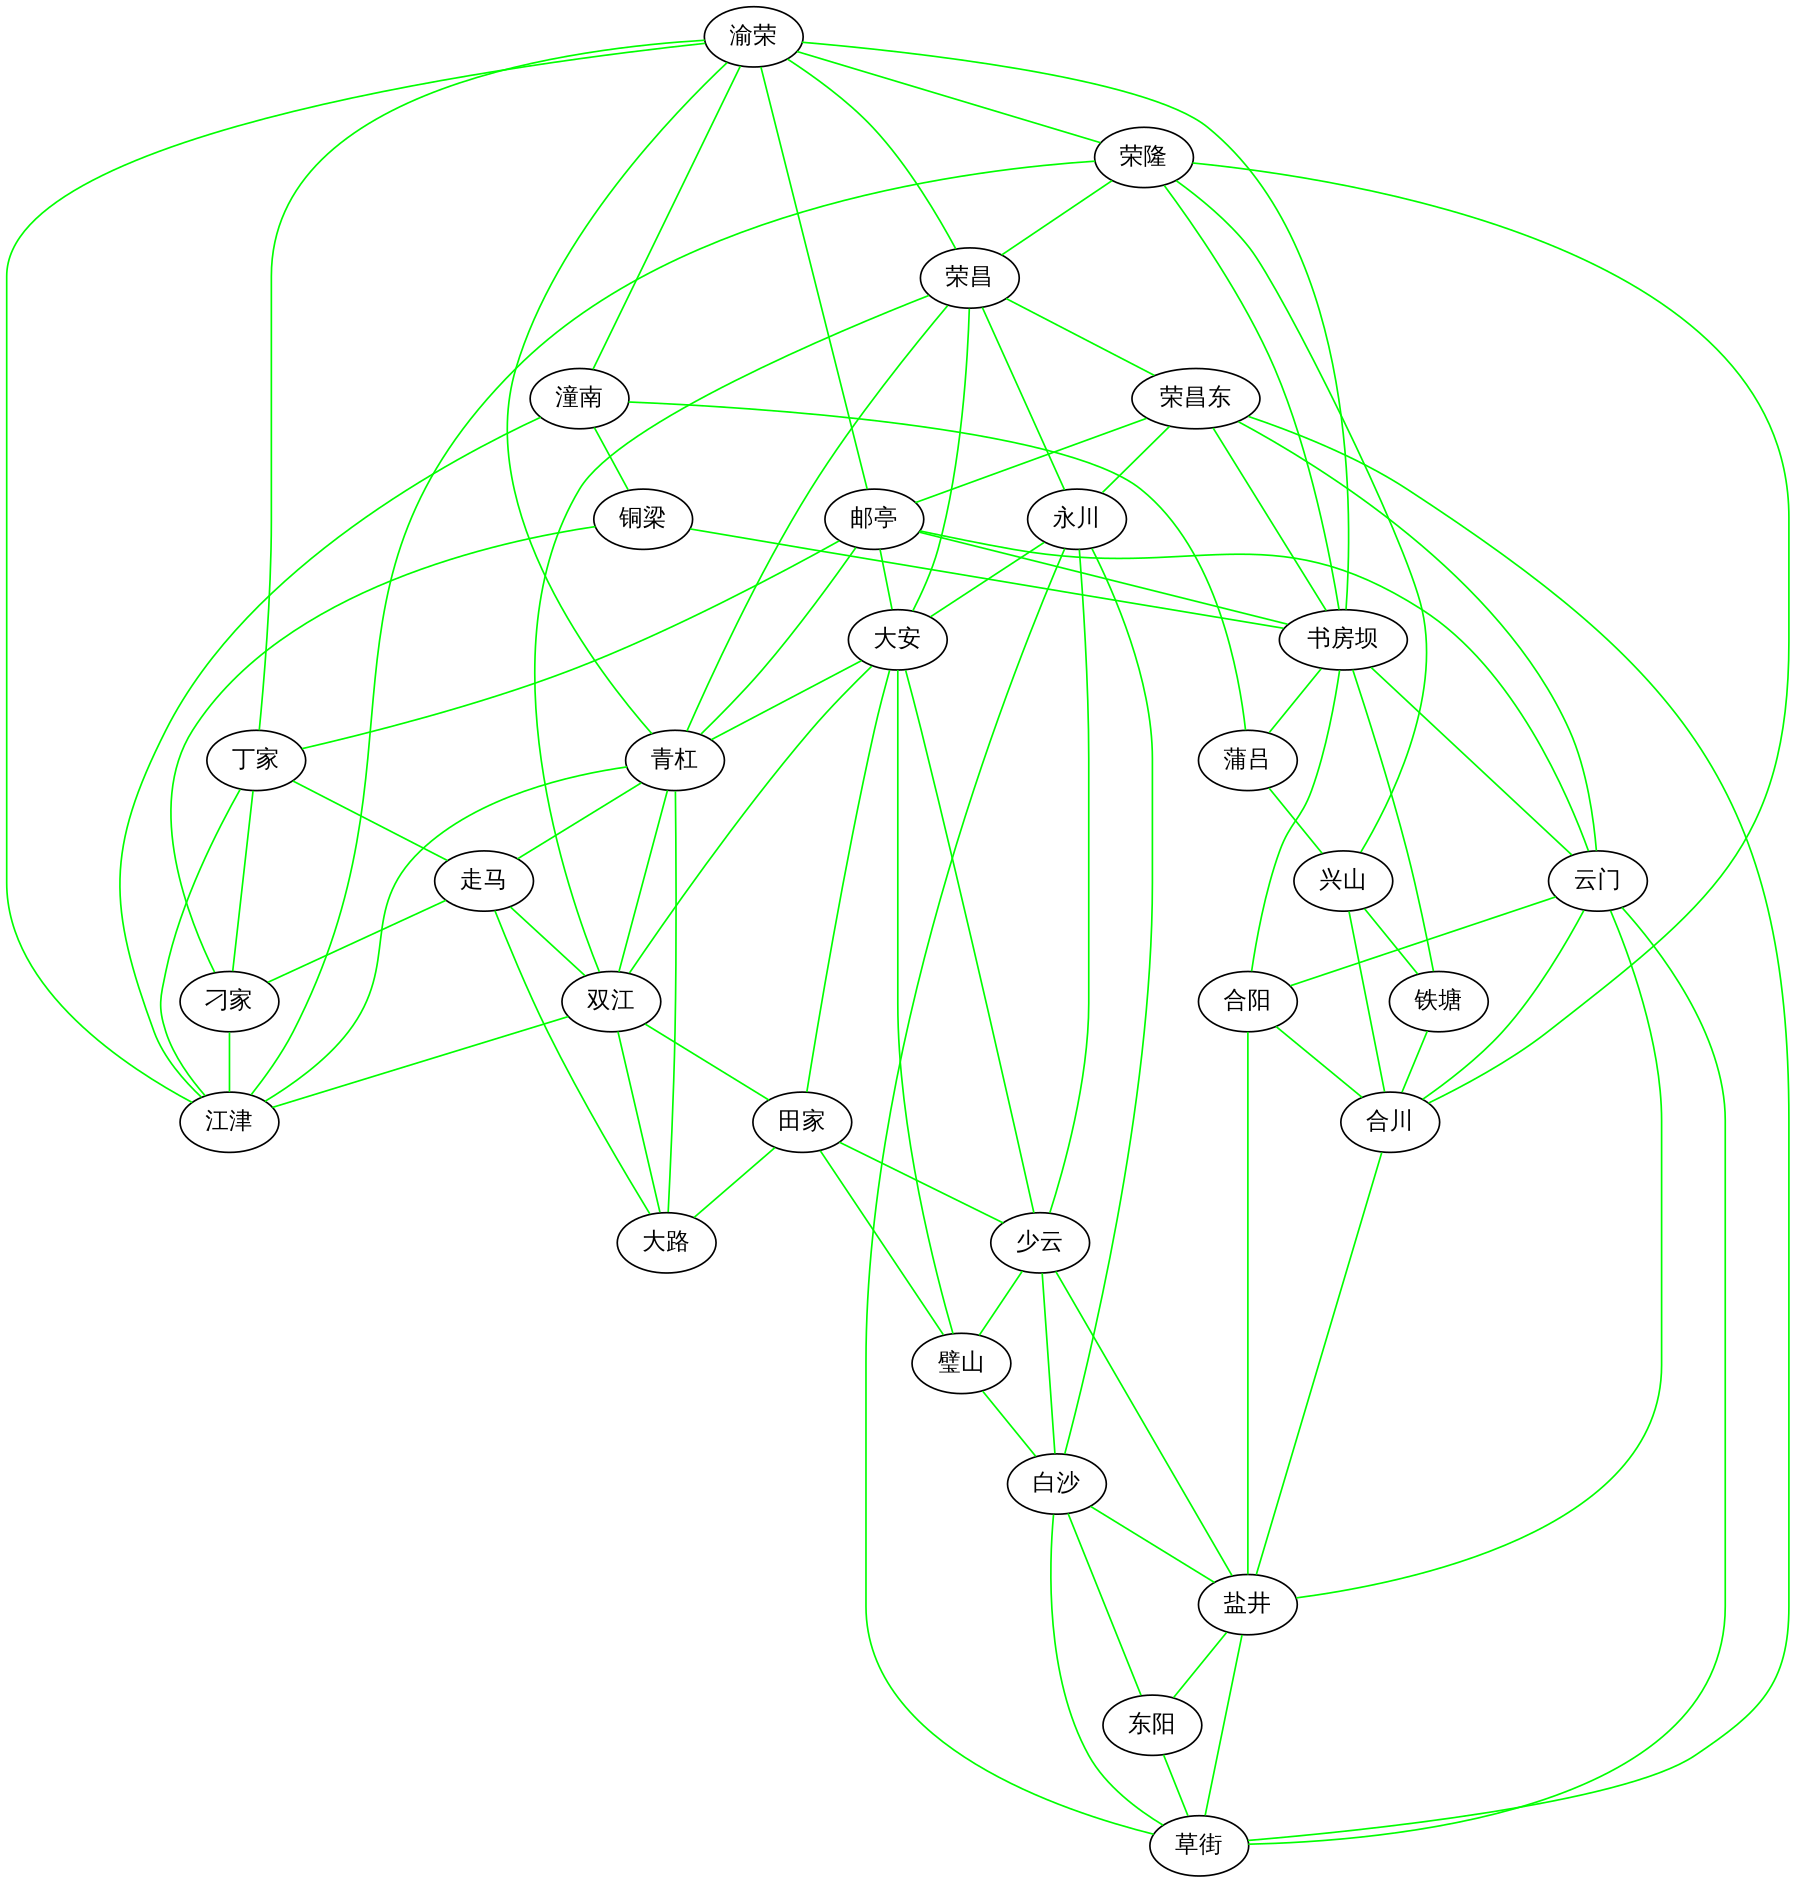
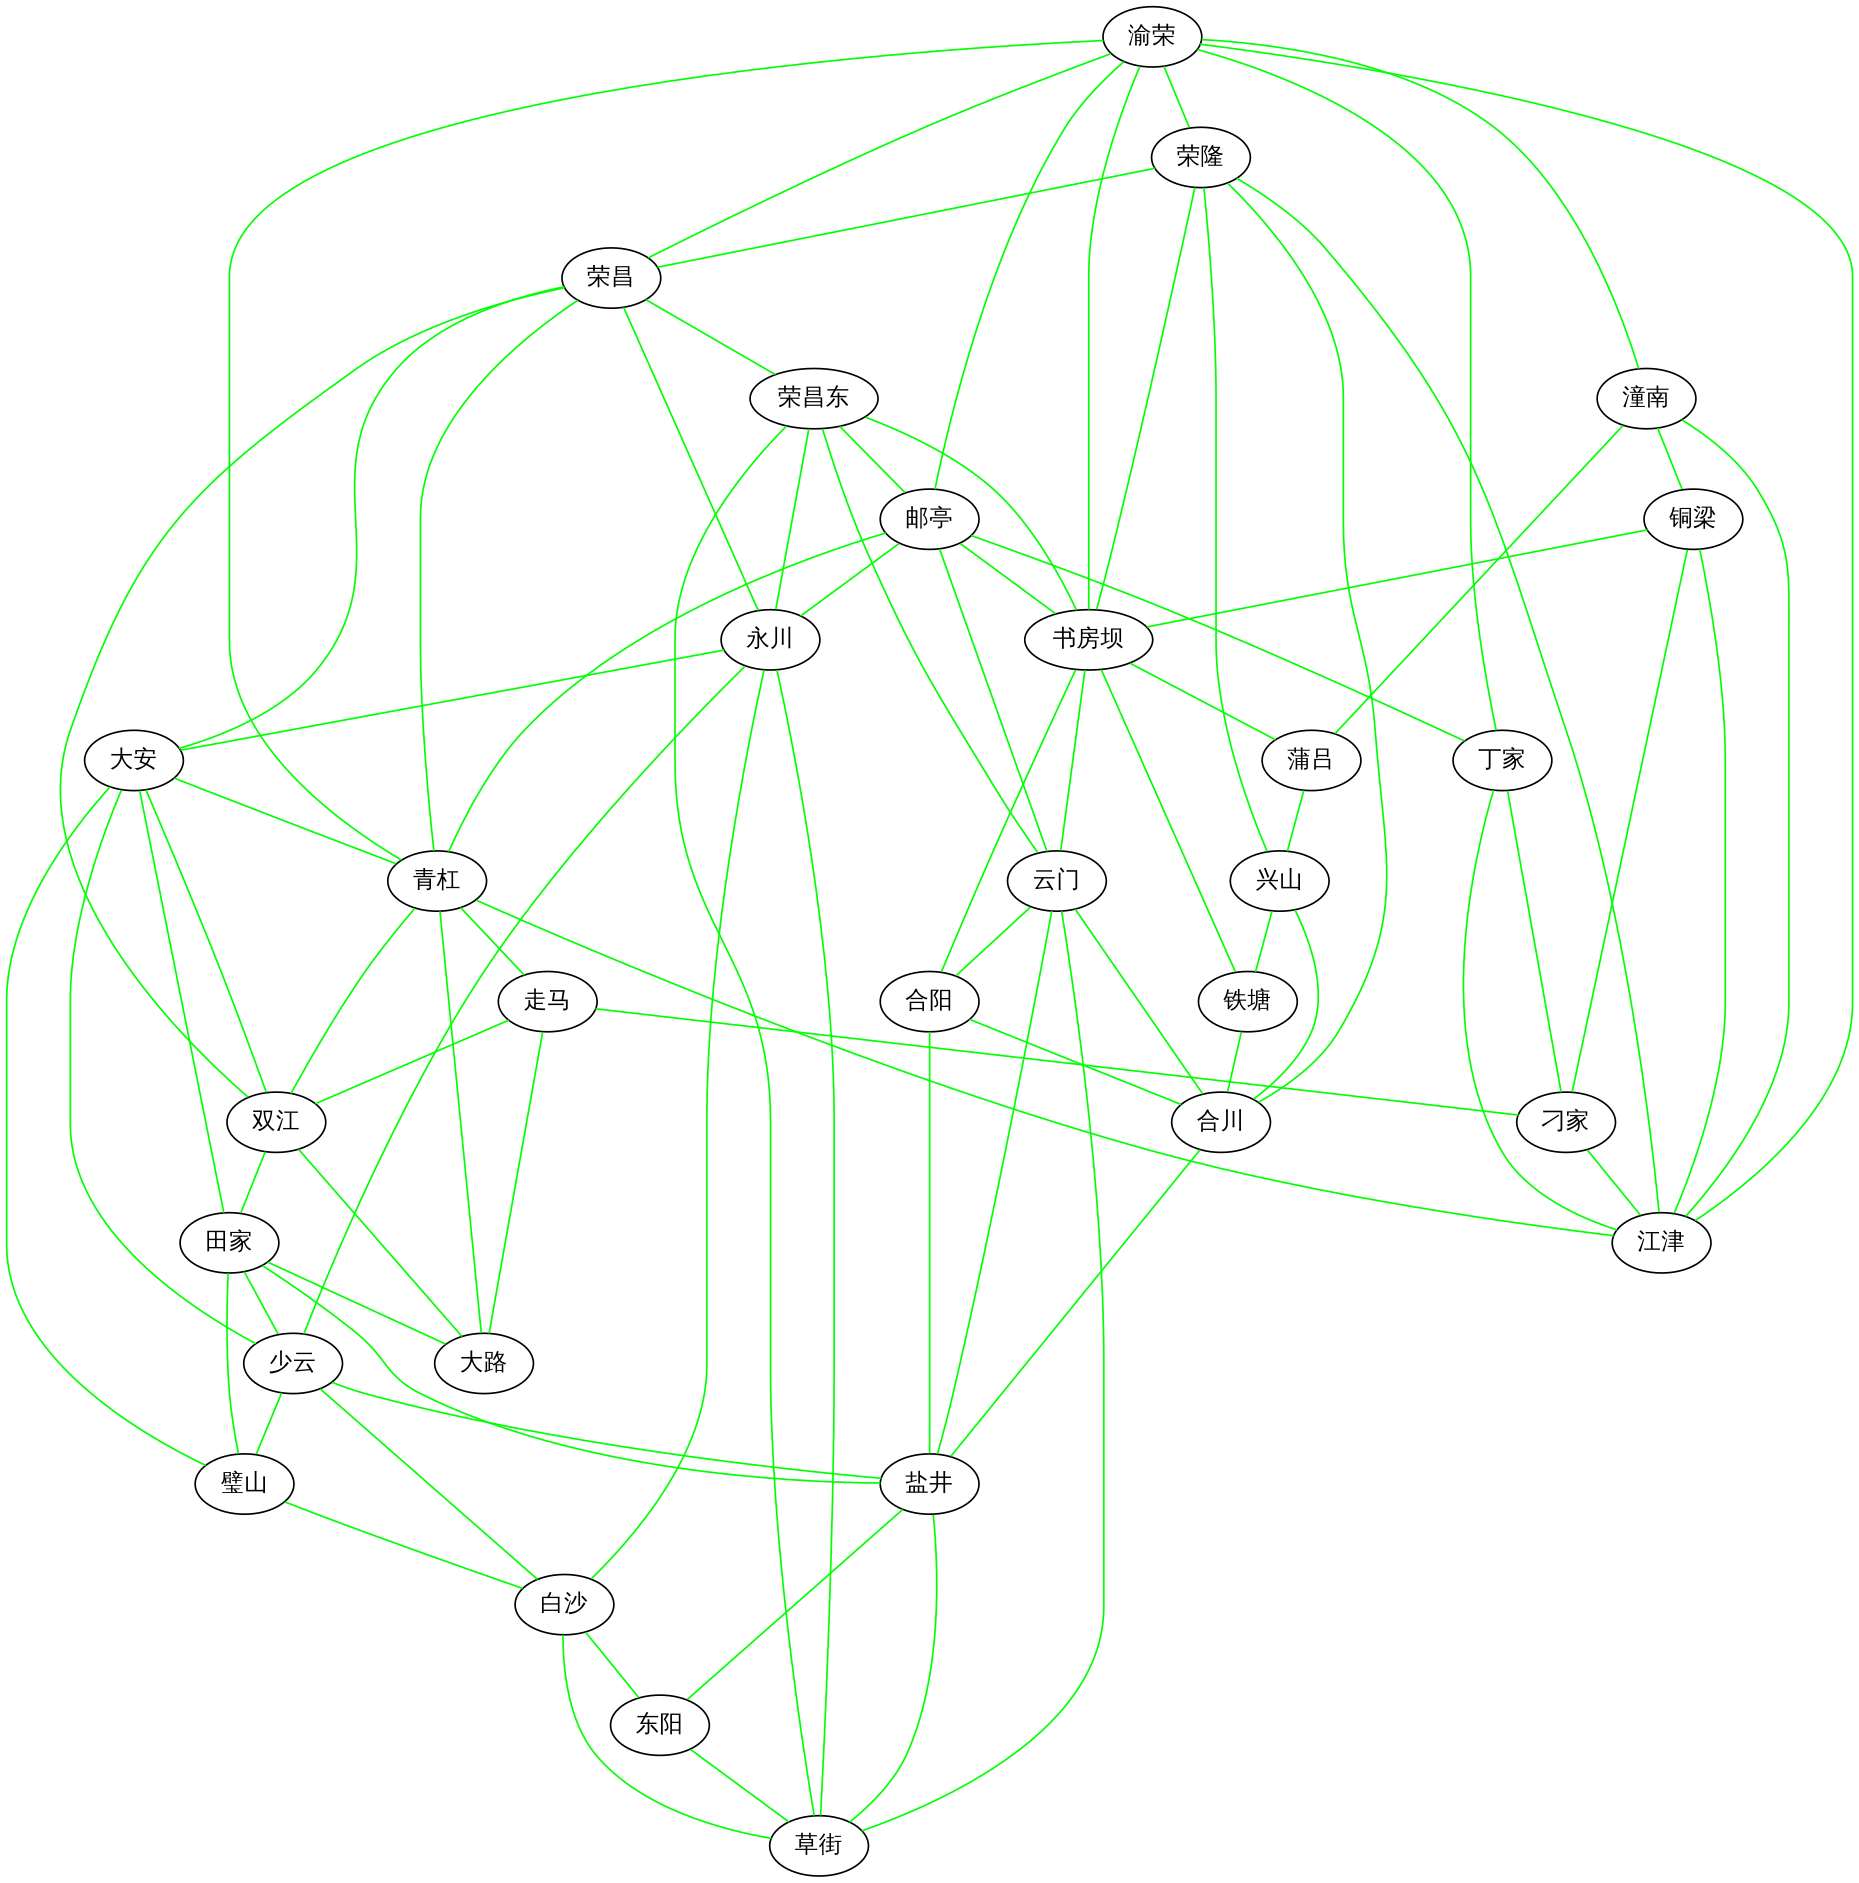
edge "邮亭" -- "大安": now "邮亭" -- "永川"
edge "丁家" -- "走马": removed
edge "双江" -- "江津": now "铜梁" -- "江津"
edge "白沙" -- "盐井": now "田家" -- "盐井"
